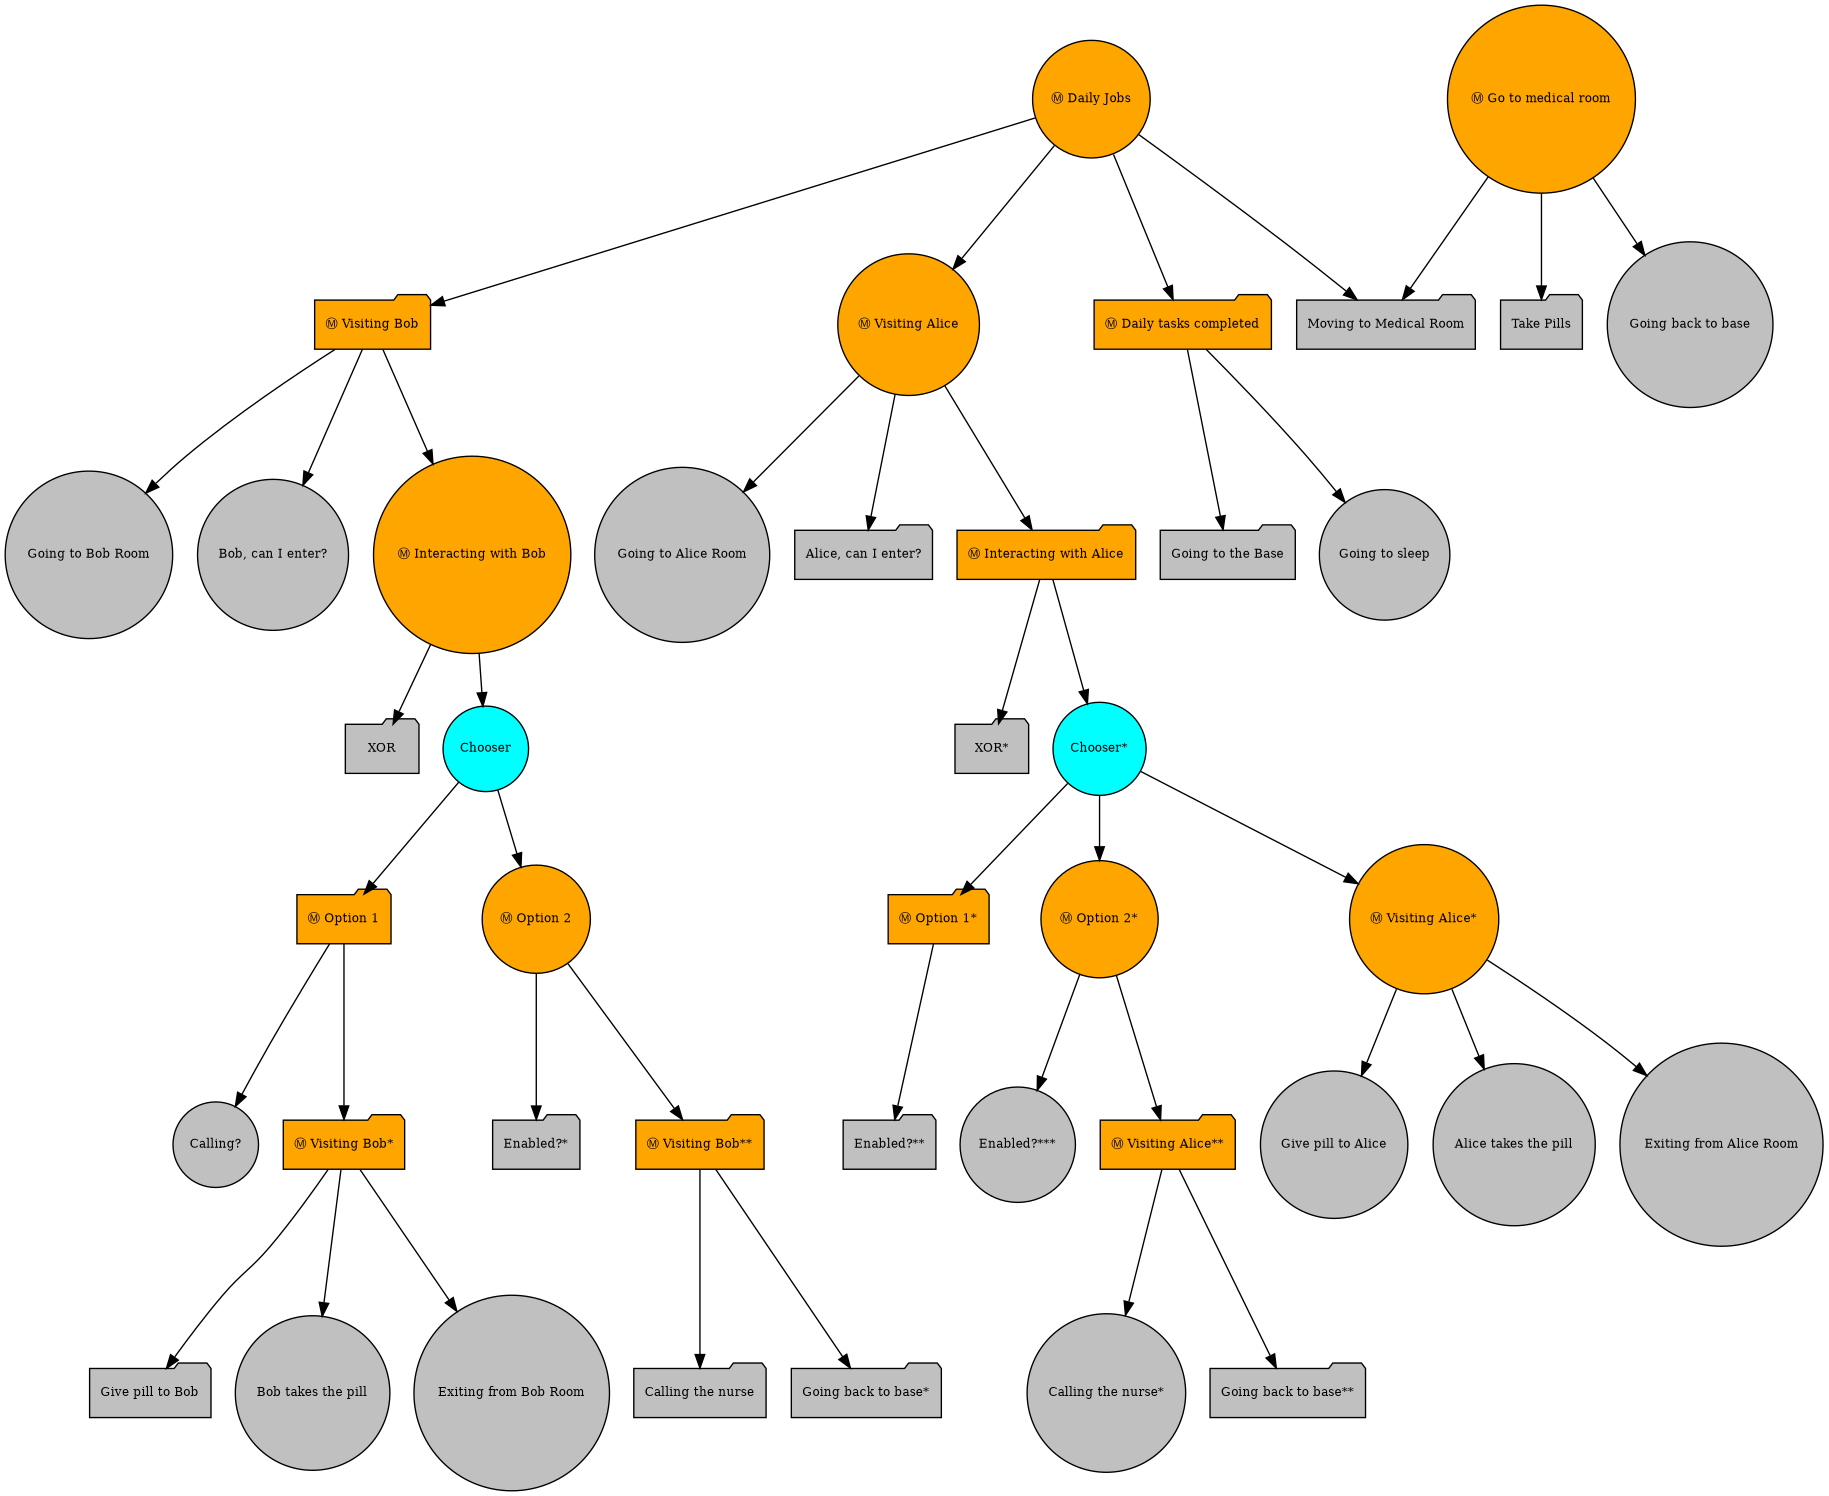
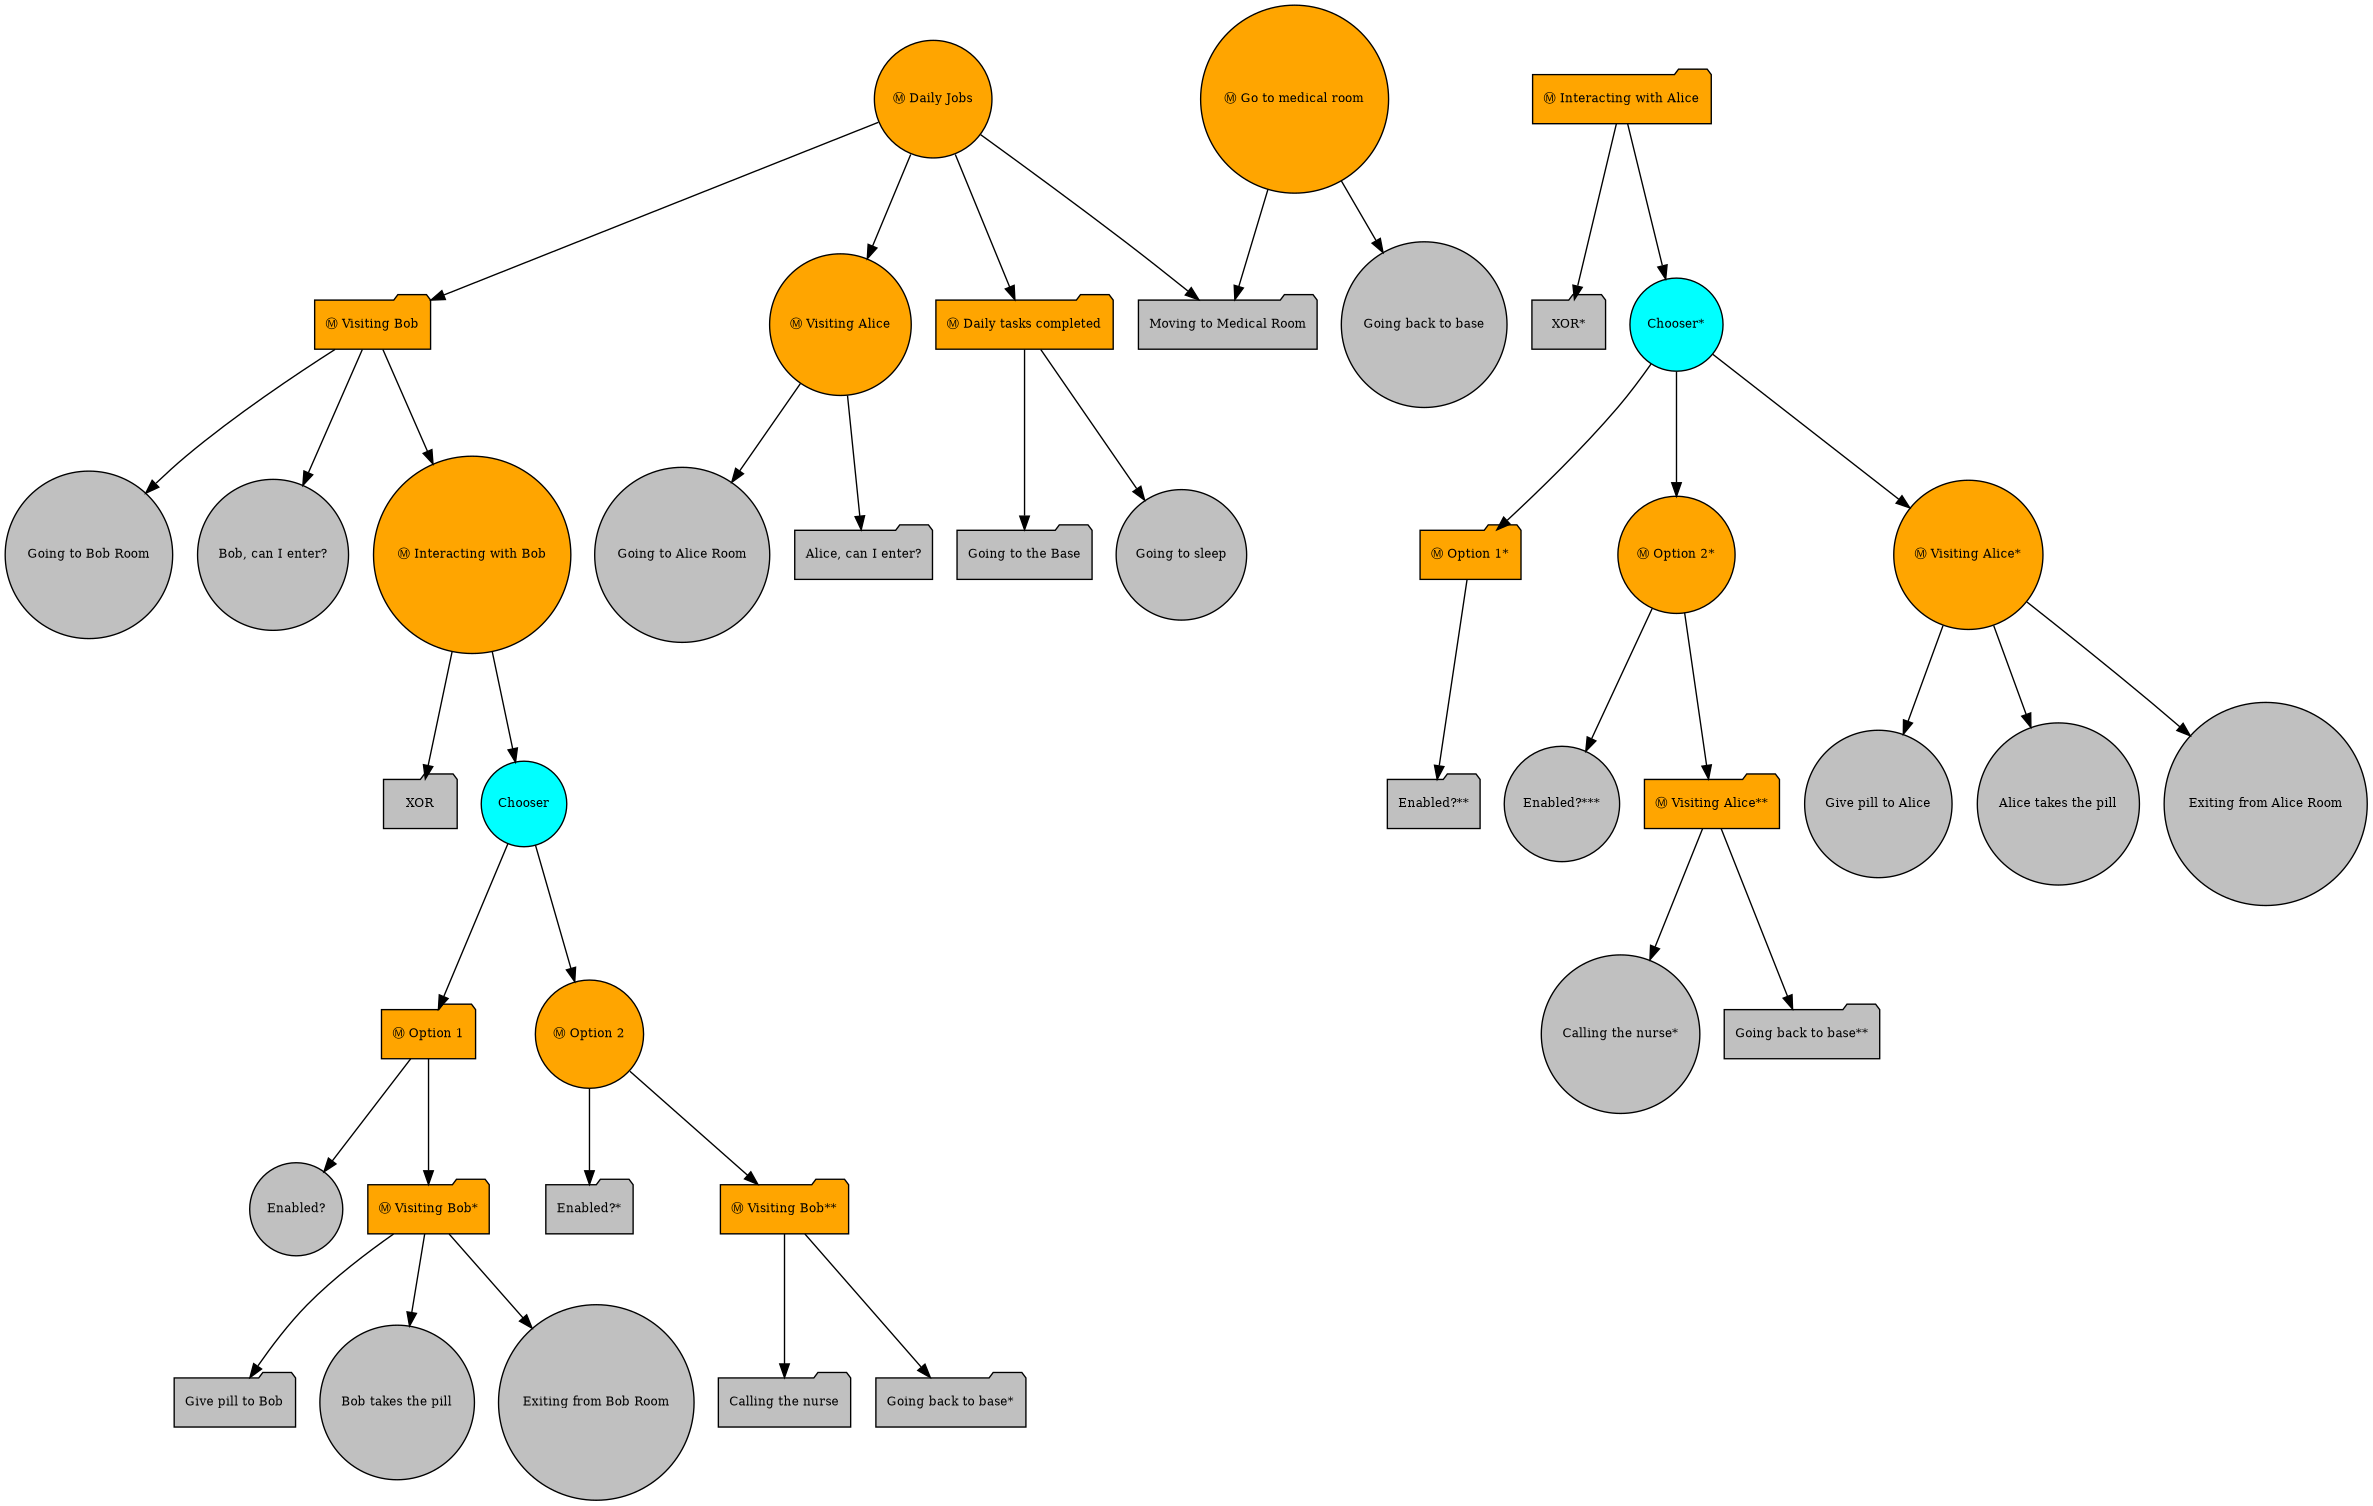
node "Take Pills": removed
edge "Ⓜ Visiting Alice" -> "Ⓜ Interacting with Alice": removed
node "Calling?": label "Calling?" -> "Enabled?"
